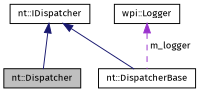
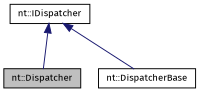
node "wpi::Logger": removed
